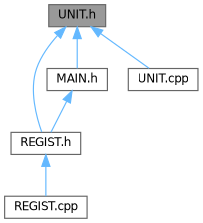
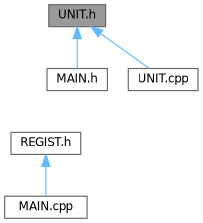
edge "REGIST.h" -> "UNIT.h": removed
edge "REGIST.h" -> "MAIN.h": removed
node "REGIST.cpp": label "REGIST.cpp" -> "MAIN.cpp"
